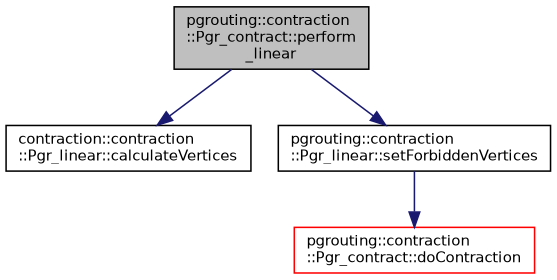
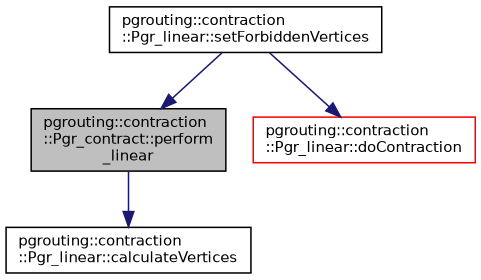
edge "pgrouting::contraction ::Pgr_contract::perform _linear" -> "pgrouting::contraction ::Pgr_linear::setForbiddenVertices": reversed
node "contraction::contraction ::Pgr_linear::calculateVertices": label "contraction::contraction ::Pgr_linear::calculateVertices" -> "pgrouting::contraction ::Pgr_linear::calculateVertices"
node "pgrouting::contraction ::Pgr_contract::doContraction": label "pgrouting::contraction ::Pgr_contract::doContraction" -> "pgrouting::contraction ::Pgr_linear::doContraction"
